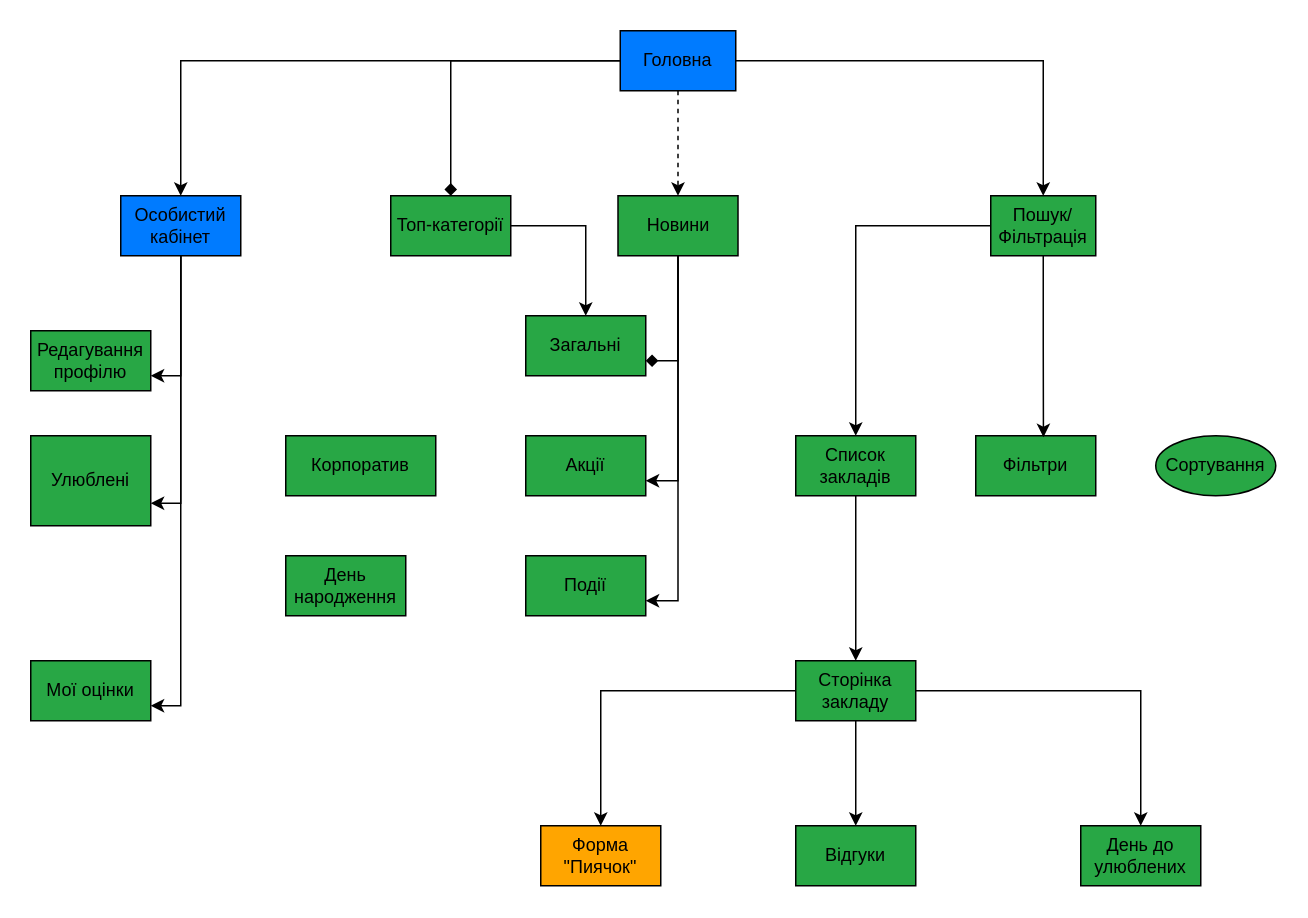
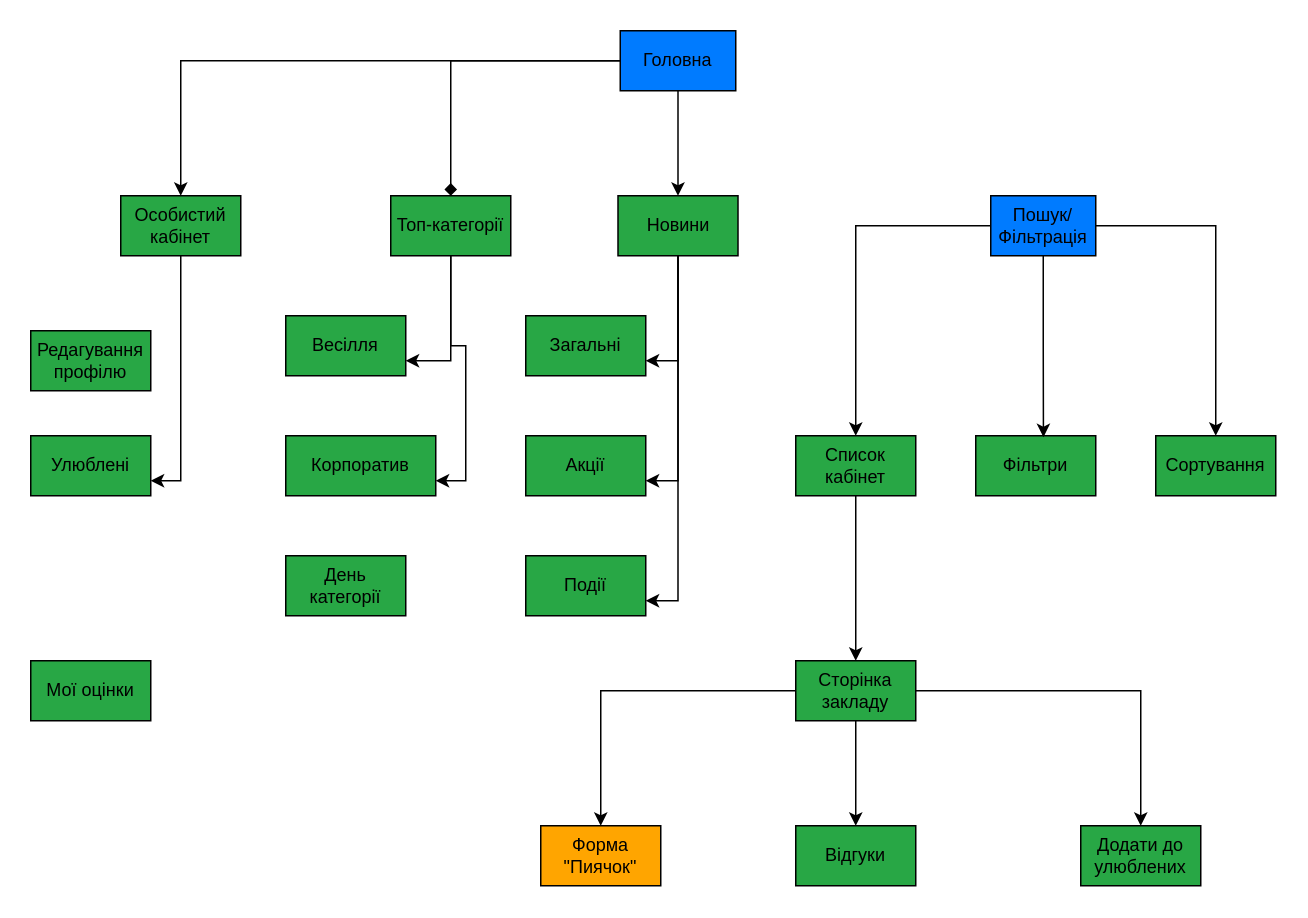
edge "Головна" -> "Пошук/Фільтрація": removed
edge "Головна" -> "Новини": style dashed -> solid
node "Особистий кабінет": fillcolor #007bff -> #28a745
node "Пошук/Фільтрація": fillcolor #28a745 -> #007bff
edge "Топ-категорії" -> "Загальні": now "Топ-категорії" -> "Корпоратив"
edge "Пошук/Фільтрація" -> "Сортування": added
node "Весілля": added
edge "Топ-категорії" -> "Весілля": added
edge "Новини" -> "Загальні": arrowhead diamond -> classic
edge "Особистий кабінет" -> "Редагування профілю": removed
node "Список закладів": label "Список закладів" -> "Список кабінет"
node "Сортування": shape ellipse -> rectangle
node "Улюблені": size 120x90 -> 120x60
node "День народження": label "День народження" -> "День категорії"
edge "Особистий кабінет" -> "Мої оцінки": removed
node "День до улюблених": label "День до улюблених" -> "Додати до улюблених"
